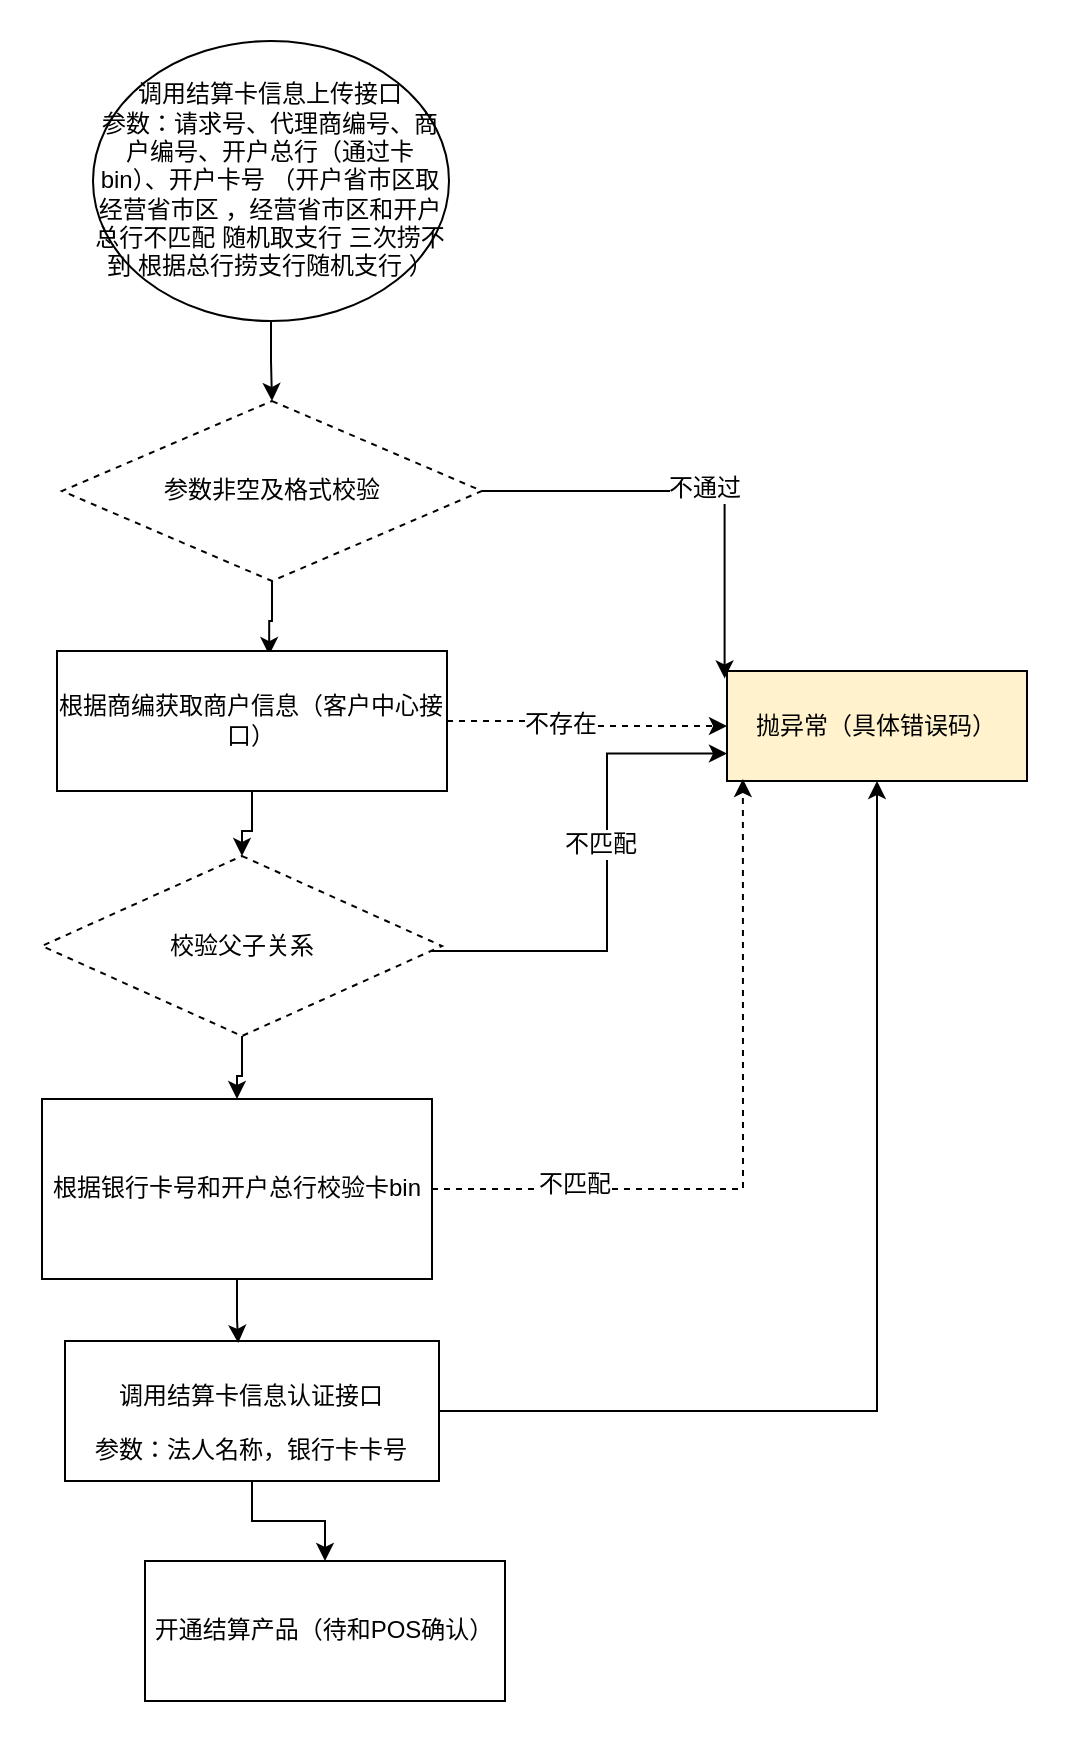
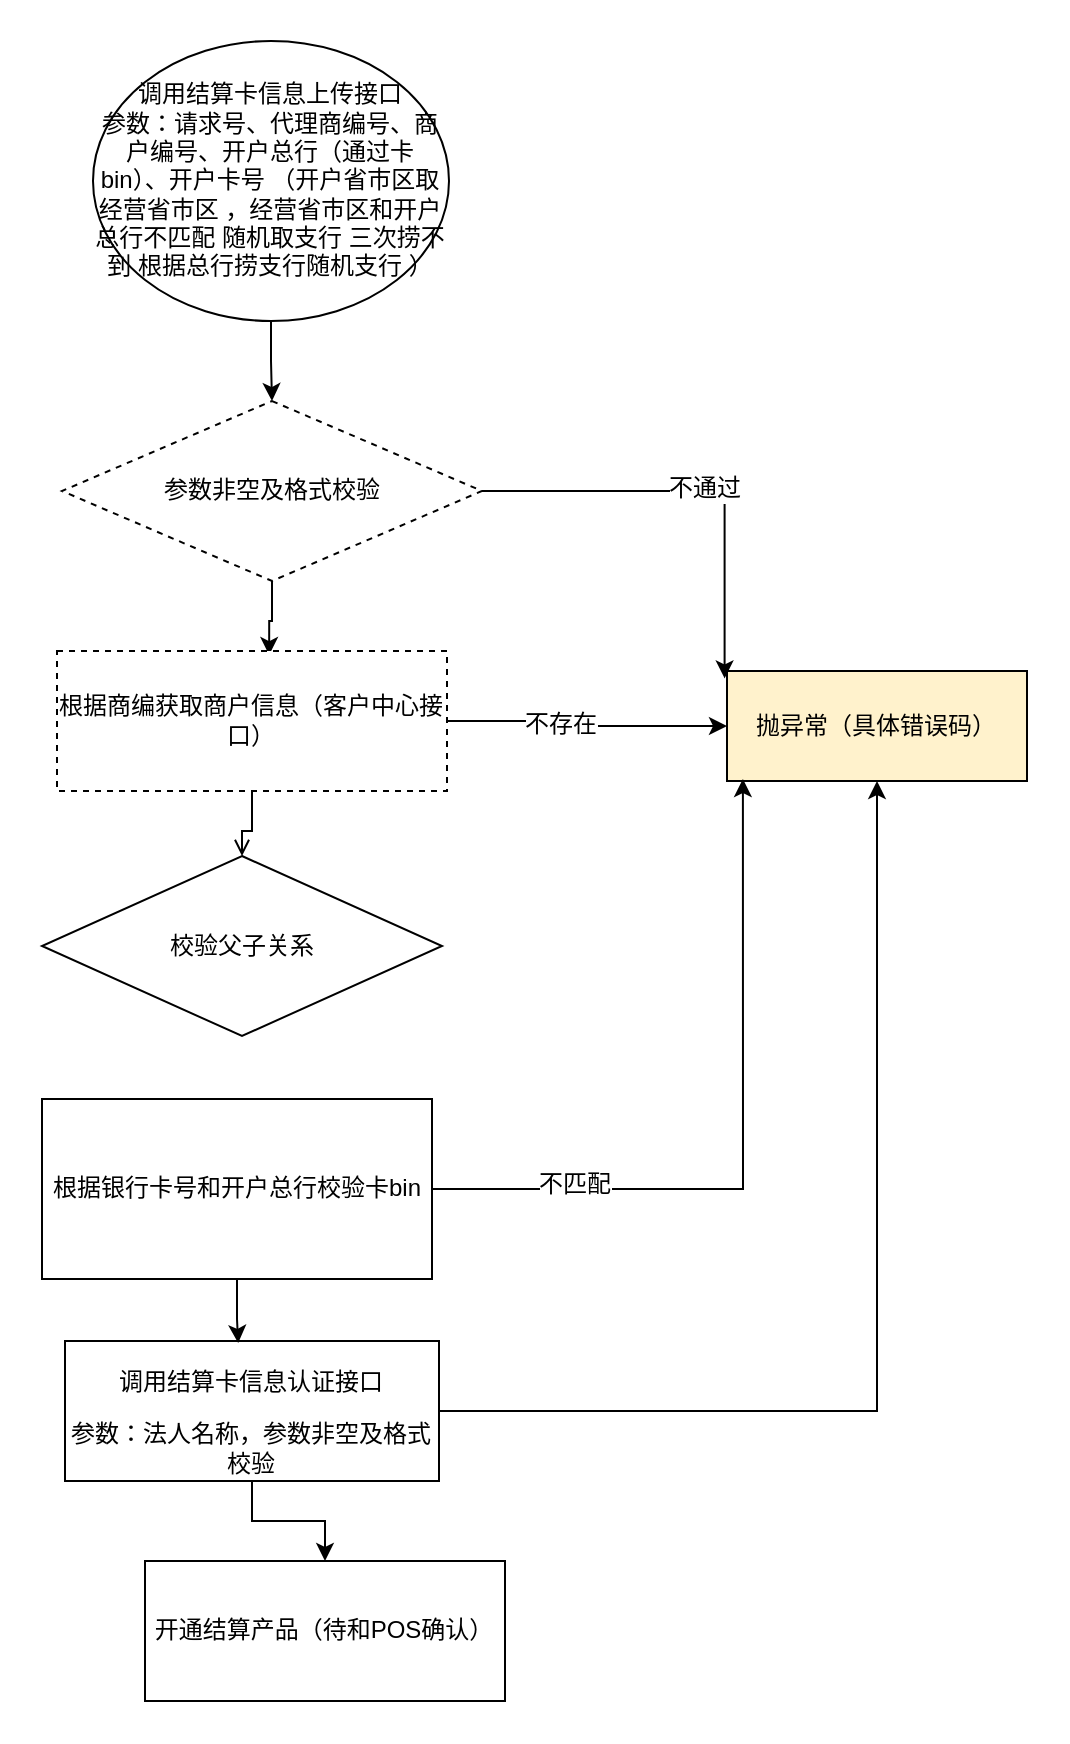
node "根据商编获取商户信息（客户中心接口）": style solid -> dashed
edge "根据商编获取商户信息（客户中心接口）" -> "抛异常（具体错误码）": style dashed -> solid
edge "根据商编获取商户信息（客户中心接口）" -> "校验父子关系": arrowhead classic -> open
edge "校验父子关系" -> "抛异常（具体错误码）": removed, label "不匹配"
node "校验父子关系": style dashed -> solid
edge "根据银行卡号和开户总行校验卡bin" -> "抛异常（具体错误码）": style dashed -> solid
edge "校验父子关系" -> "根据银行卡号和开户总行校验卡bin": removed
node "调用结算卡信息认证接口 参数：法人名称，银行卡卡号": label "调用结算卡信息认证接口 参数：法人名称，银行卡卡号" -> "调用结算卡信息认证接口 参数：法人名称，参数非空及格式校验"
